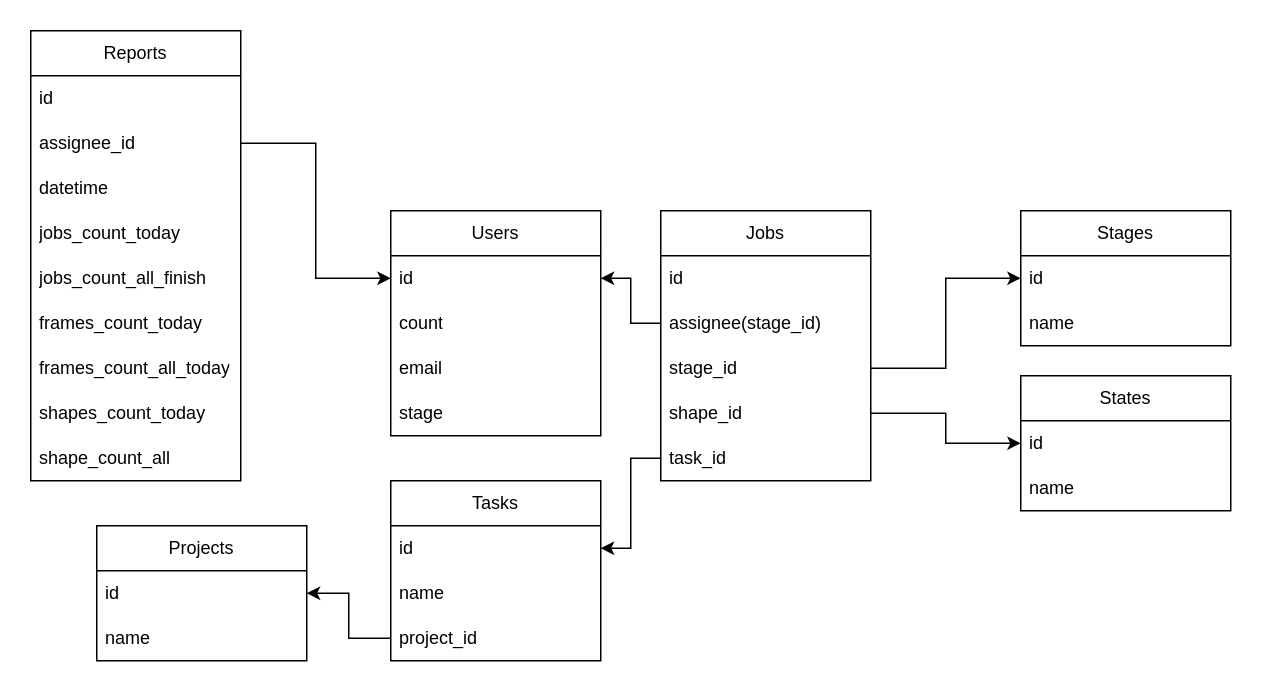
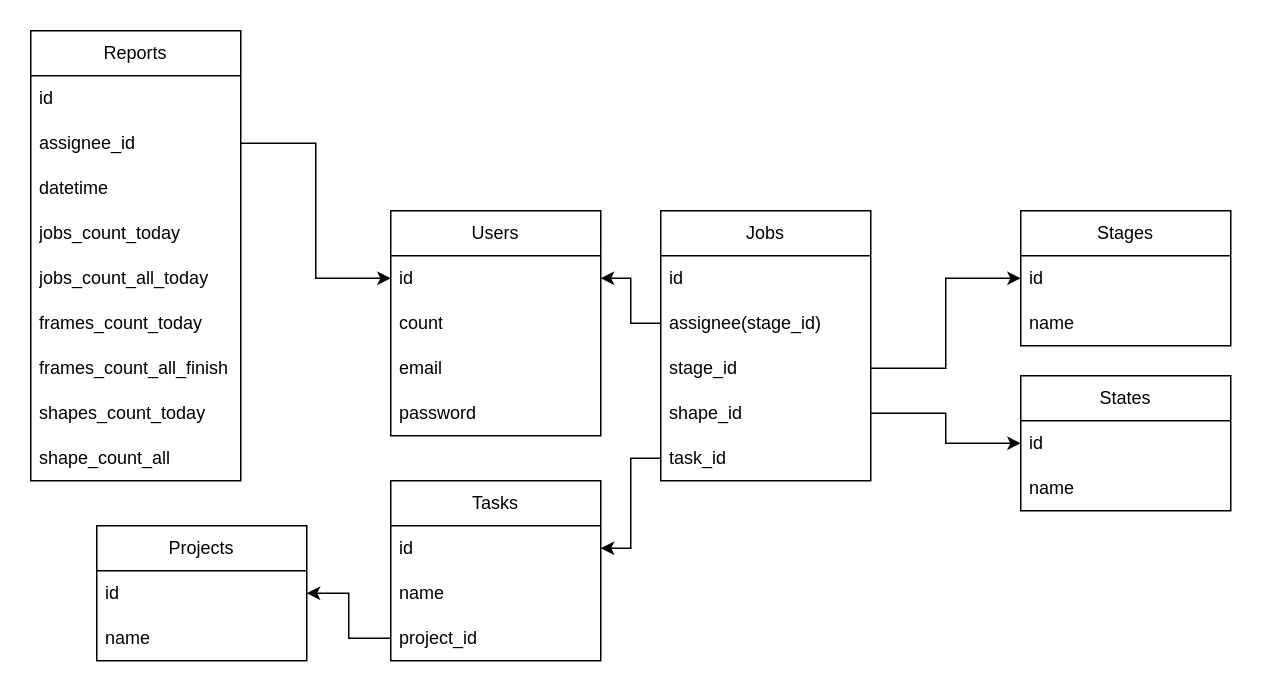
node "jobs_count_all_finish": label "jobs_count_all_finish" -> "jobs_count_all_today"
node "frames_count_all_today": label "frames_count_all_today" -> "frames_count_all_finish"
node "stage": label "stage" -> "password"
